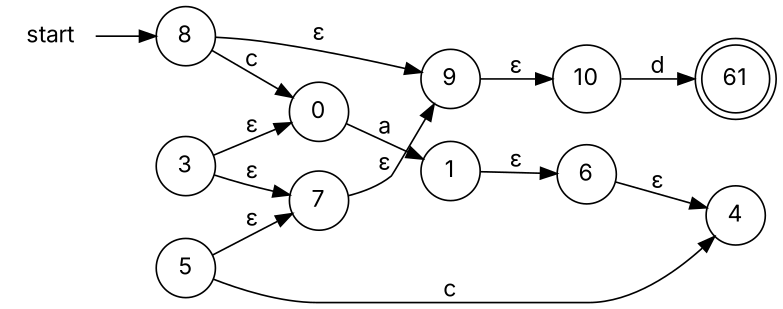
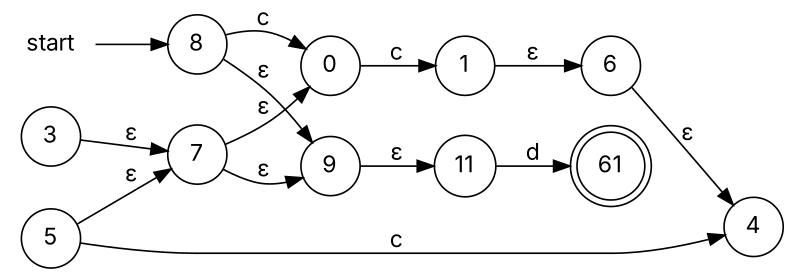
node "10": label "10" -> "11"
edge "0" -> "1": label "a" -> "c"
edge "3" -> "0": now "7" -> "0"
